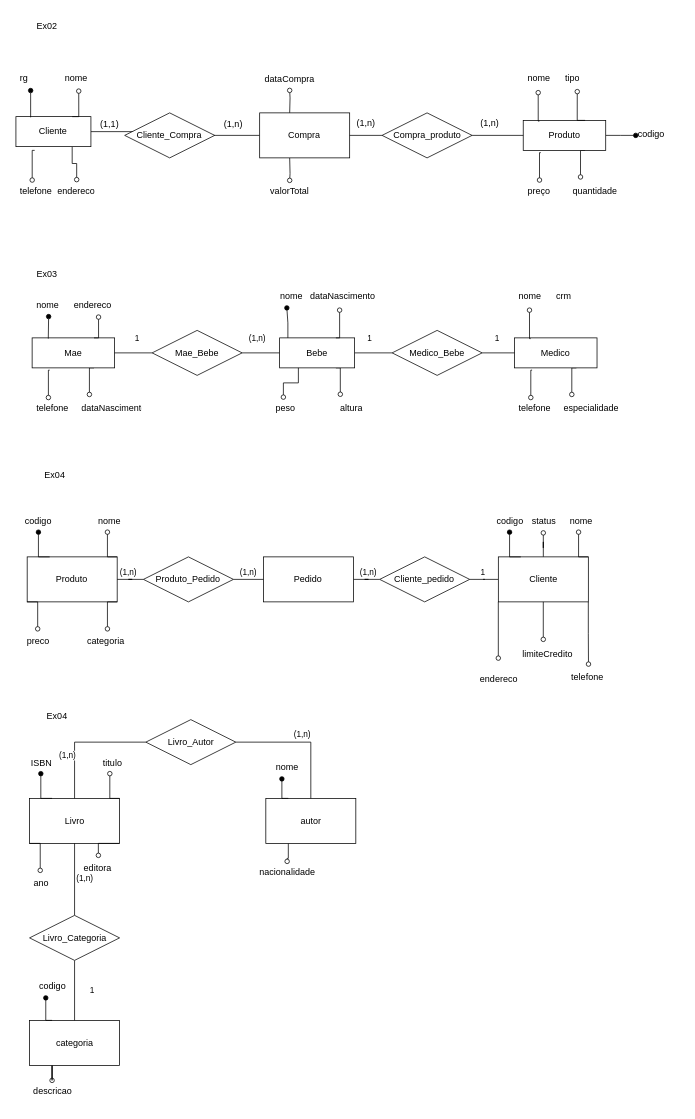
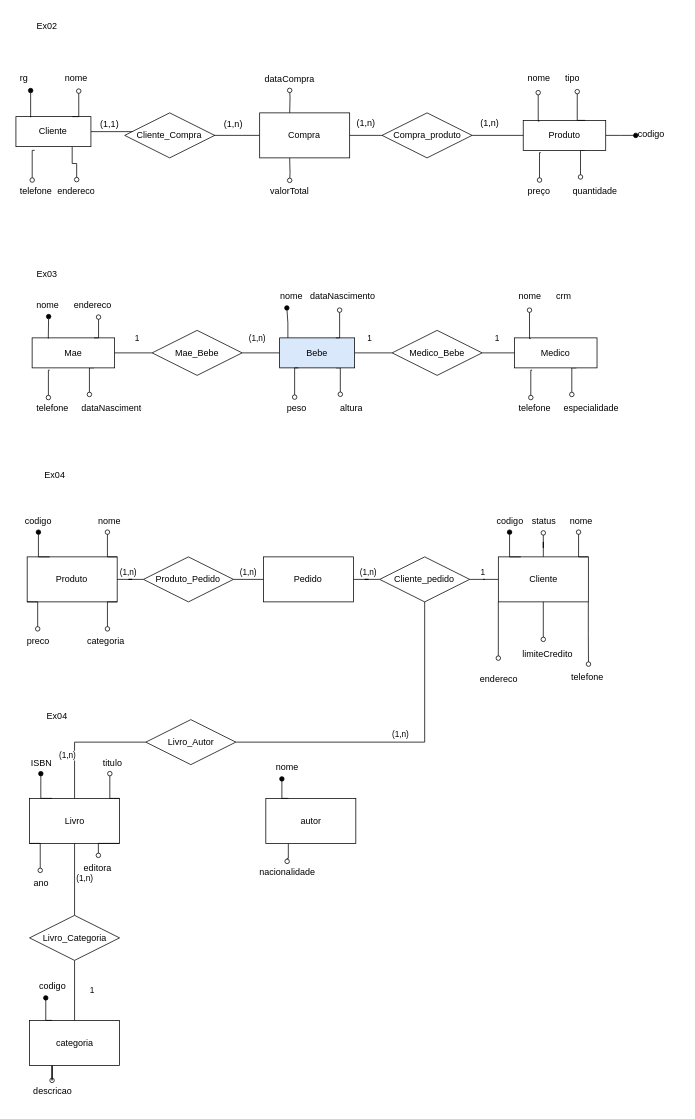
node "Bebe": fillcolor #ffffff -> #dae8fc
node "peso": moved (290, 409) -> (301, 409)
edge "Livro_Autor" -- "autor": now "Livro_Autor" -- "Cliente_pedido"
